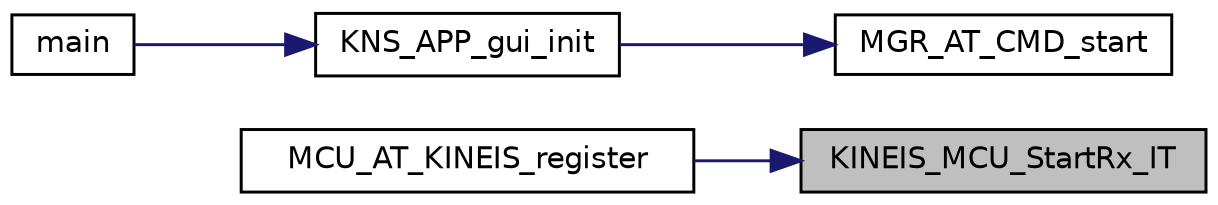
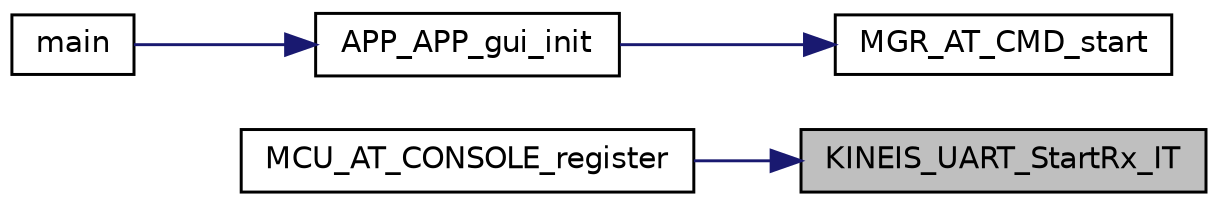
node "KNS_APP_gui_init": label "KNS_APP_gui_init" -> "APP_APP_gui_init"
node "MCU_AT_KINEIS_register": label "MCU_AT_KINEIS_register" -> "MCU_AT_CONSOLE_register"
node "KINEIS_MCU_StartRx_IT": label "KINEIS_MCU_StartRx_IT" -> "KINEIS_UART_StartRx_IT"
